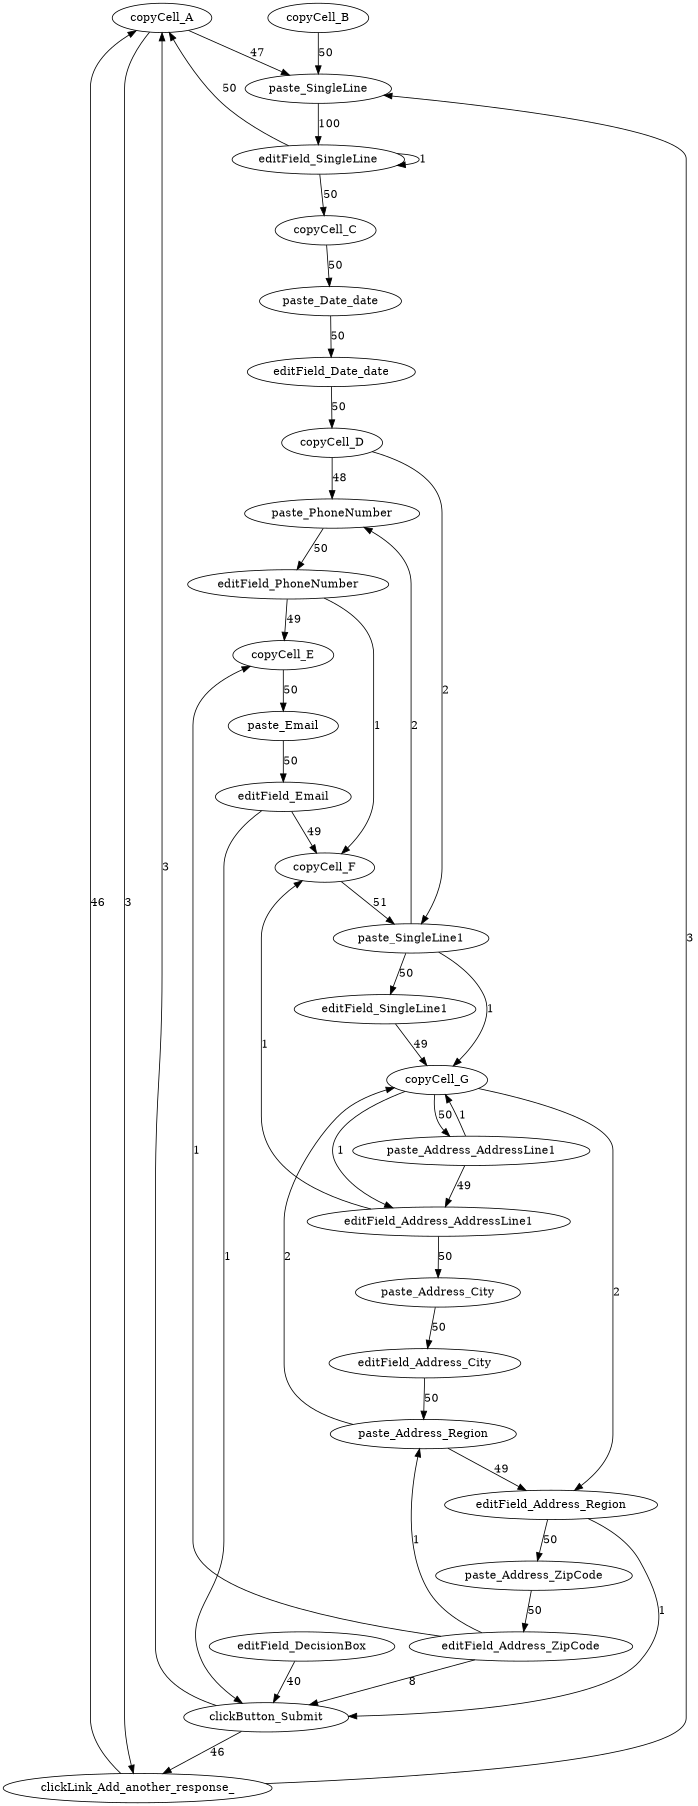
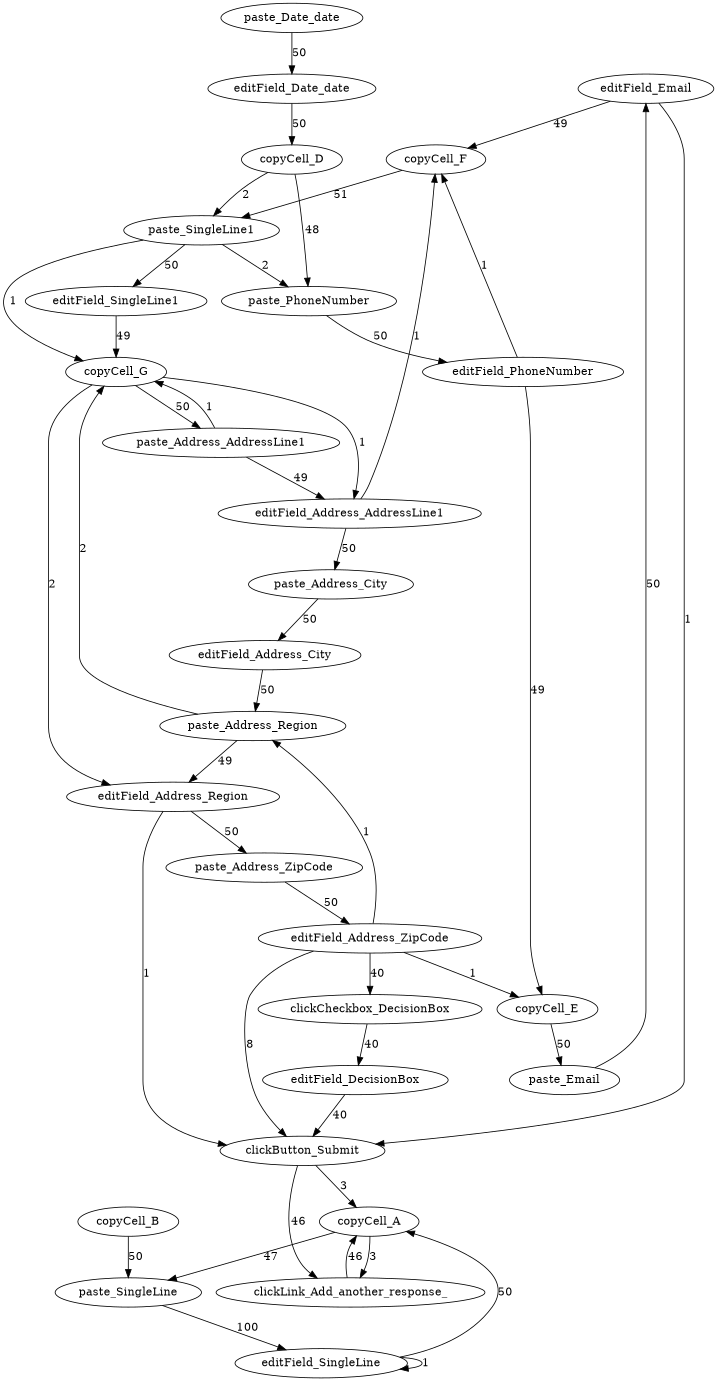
node "copyCell_C": removed
edge "clickLink_Add_another_response_" -> "paste_SingleLine": removed, label "3"
node "clickCheckbox_DecisionBox": added
